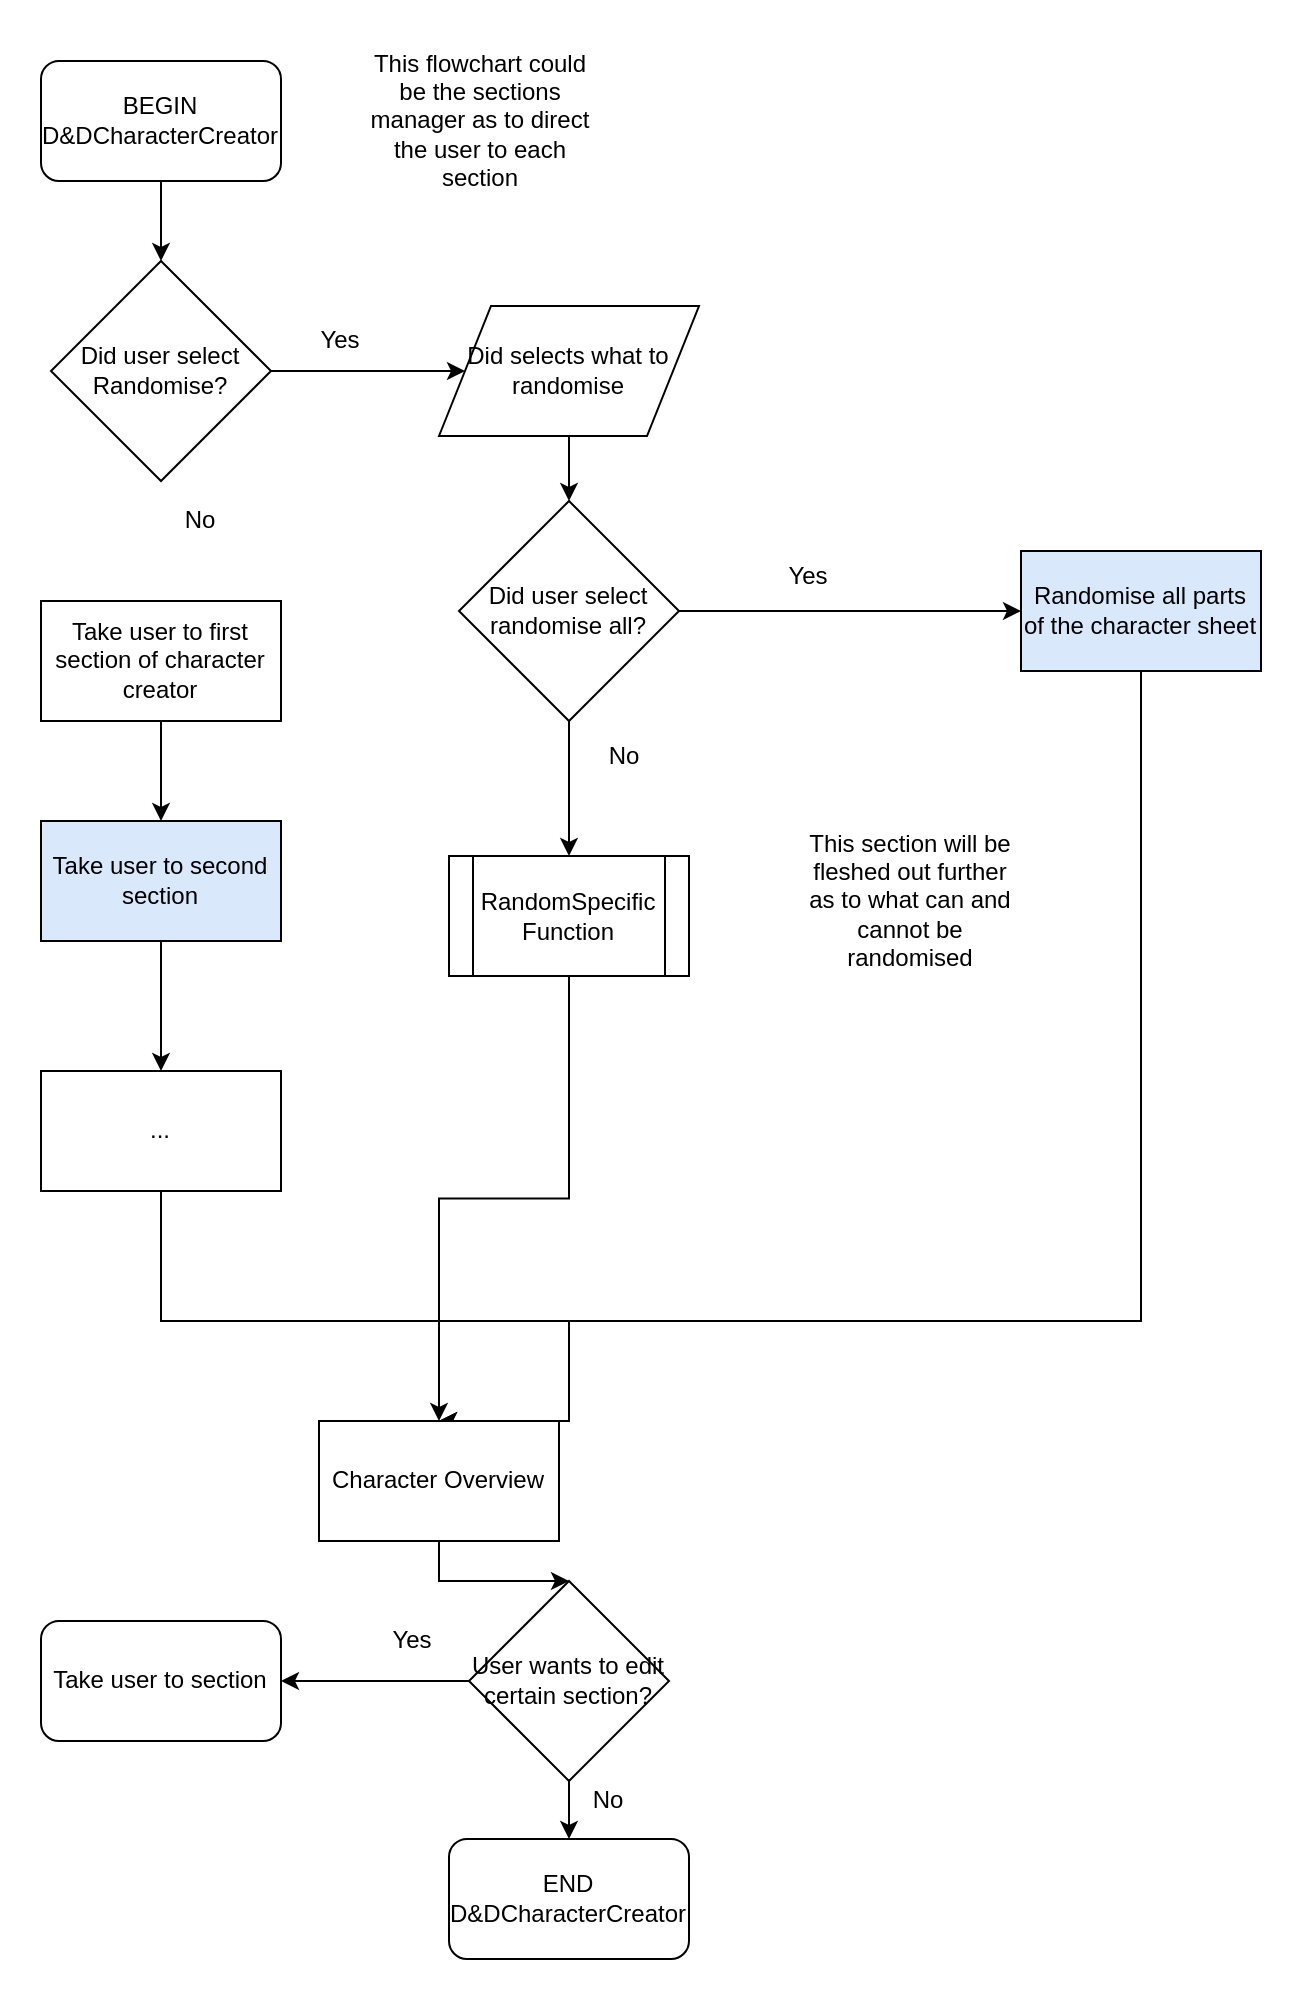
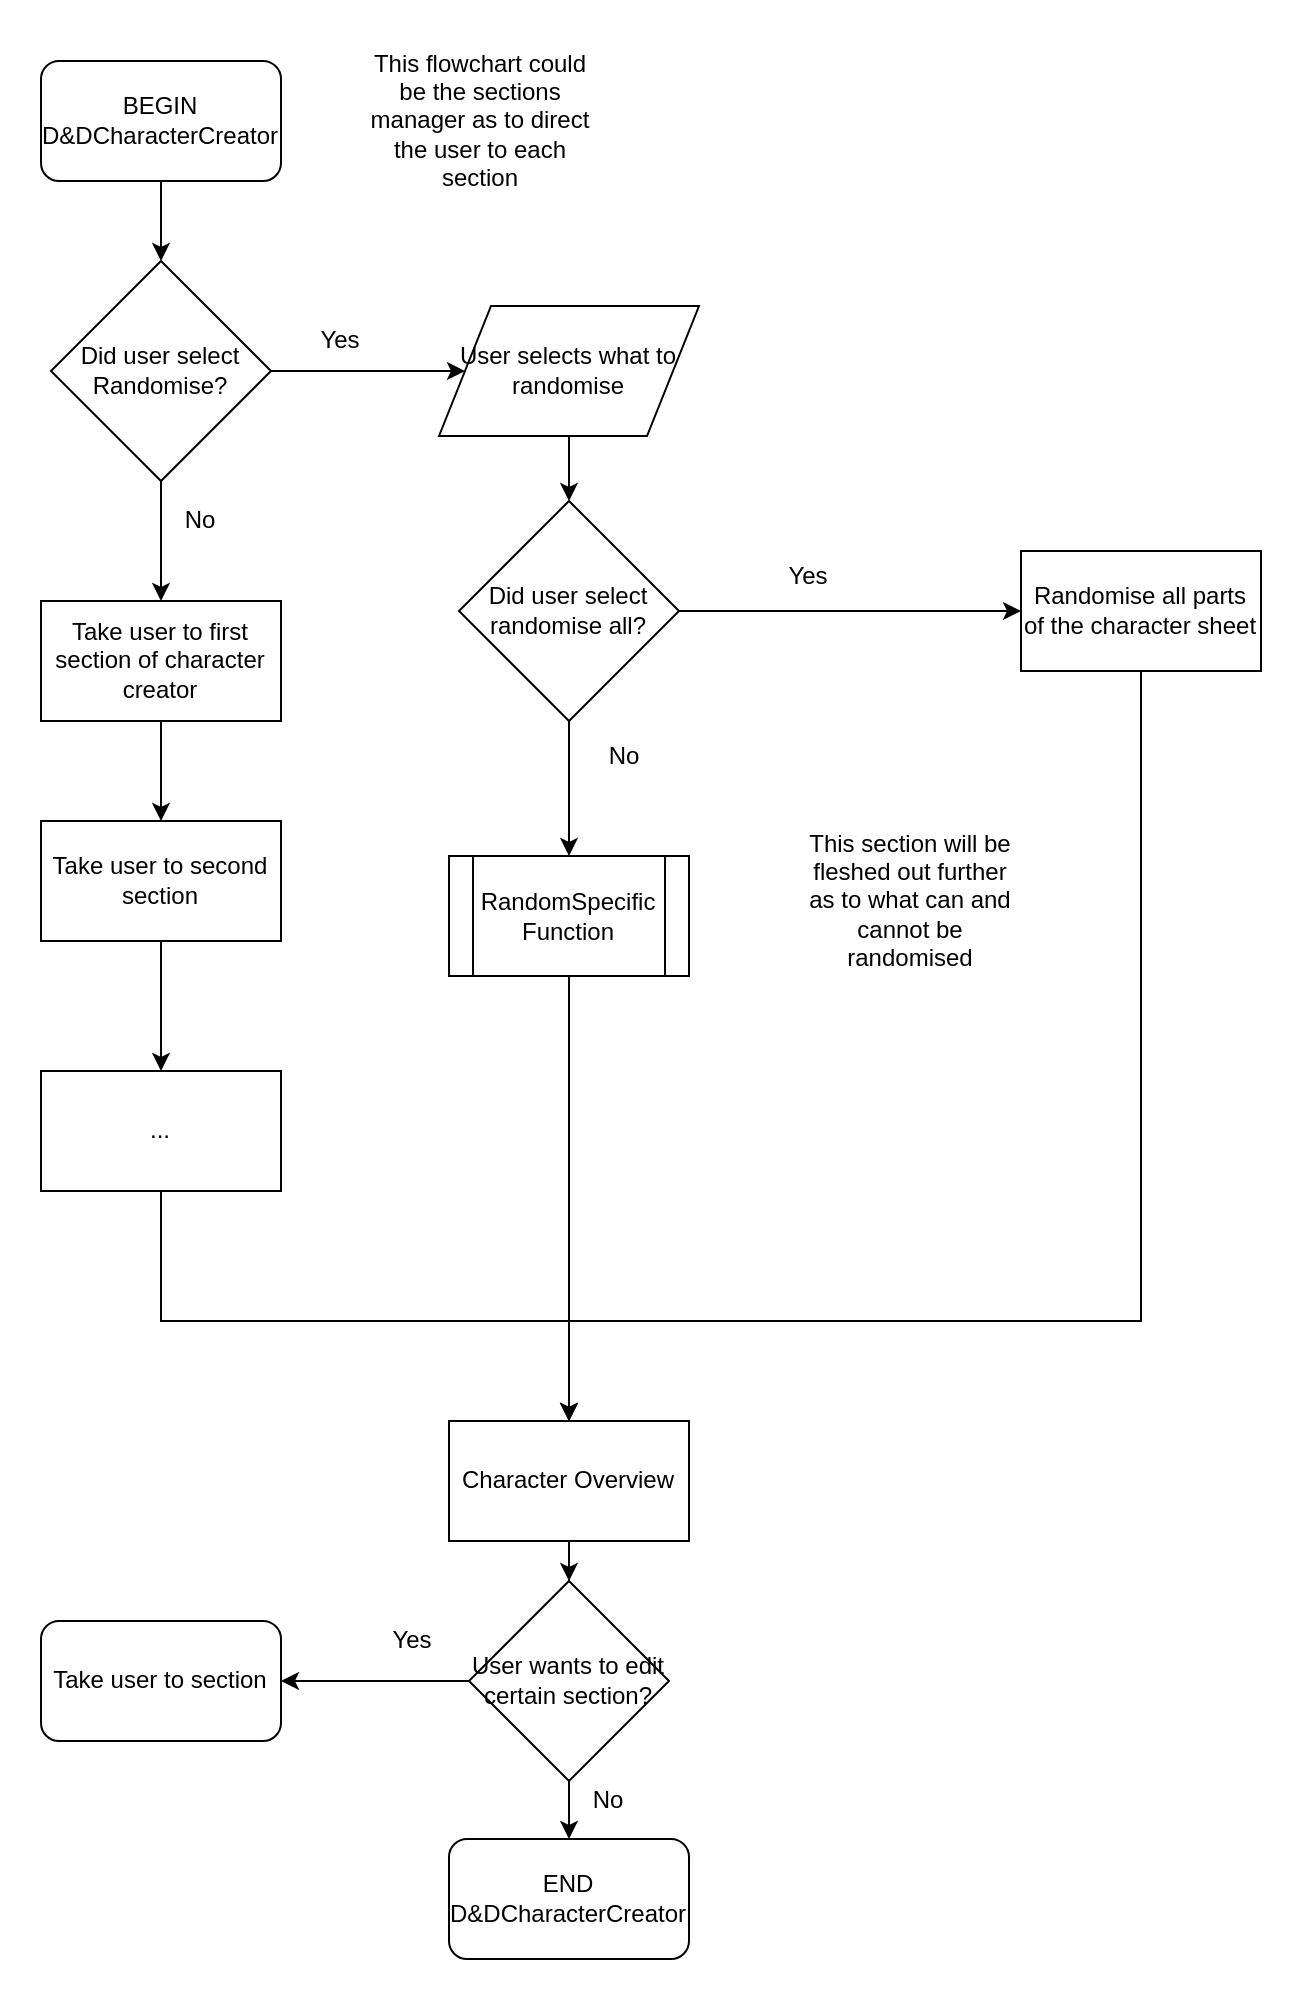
node "Did selects what to randomise": label "Did selects what to randomise" -> "User selects what to randomise"
edge "Did user select Randomise?" -> "Take user to first section of character creator": added
node "Randomise all parts of the character sheet": fillcolor #dae8fc -> #ffffff
node "Take user to second section": fillcolor #dae8fc -> #ffffff
node "Character Overview": moved (439, 1481) -> (569, 1481)
